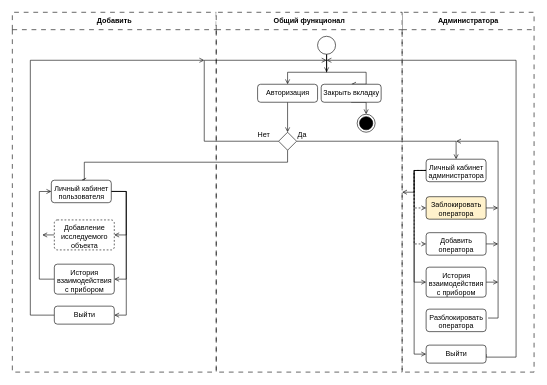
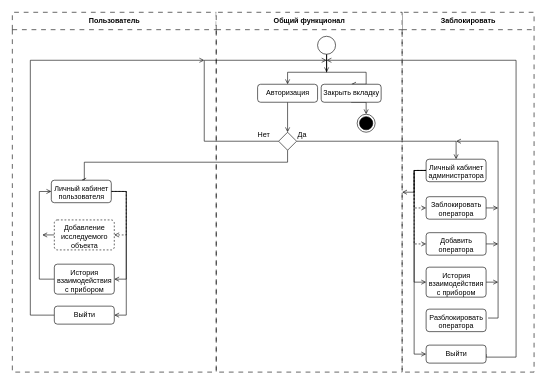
node "Добавить": label "Добавить" -> "Пользователь"
node "Администратора": label "Администратора" -> "Заблокировать"
node "Заблокировать оператора": fillcolor #fff2cc -> #ffffff
edge "Личный кабинет пользователя" -> "Добавлениеисследуемогообъекта": style solid -> dashed
